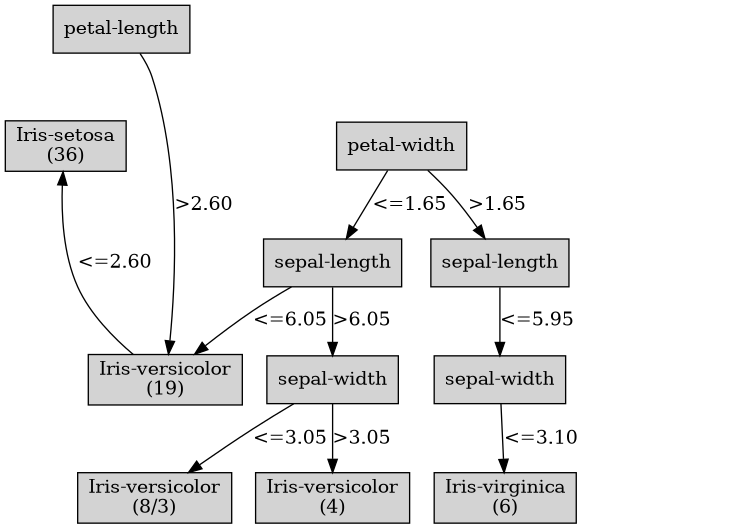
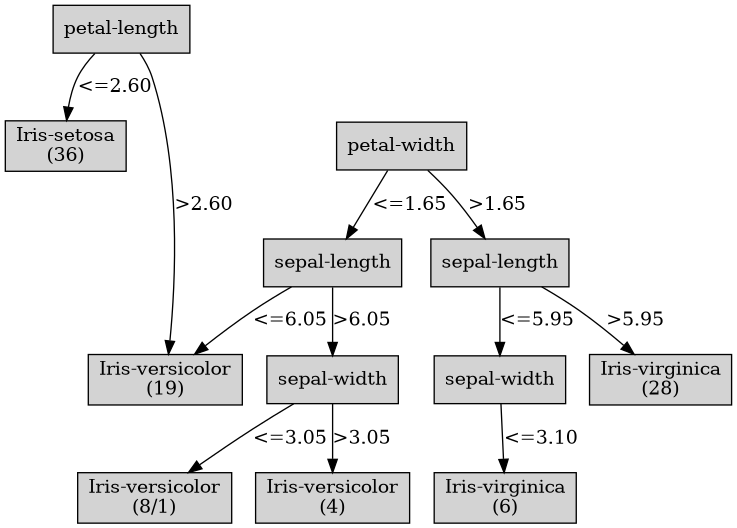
edge "Iris-versicolor (19)" -> "Iris-setosa (36)": now "petal-length" -> "Iris-setosa (36)"
node "Iris-virginica (28)": added
node "Iris-versicolor (8/3)": label "Iris-versicolor (8/3)" -> "Iris-versicolor (8/1)"
